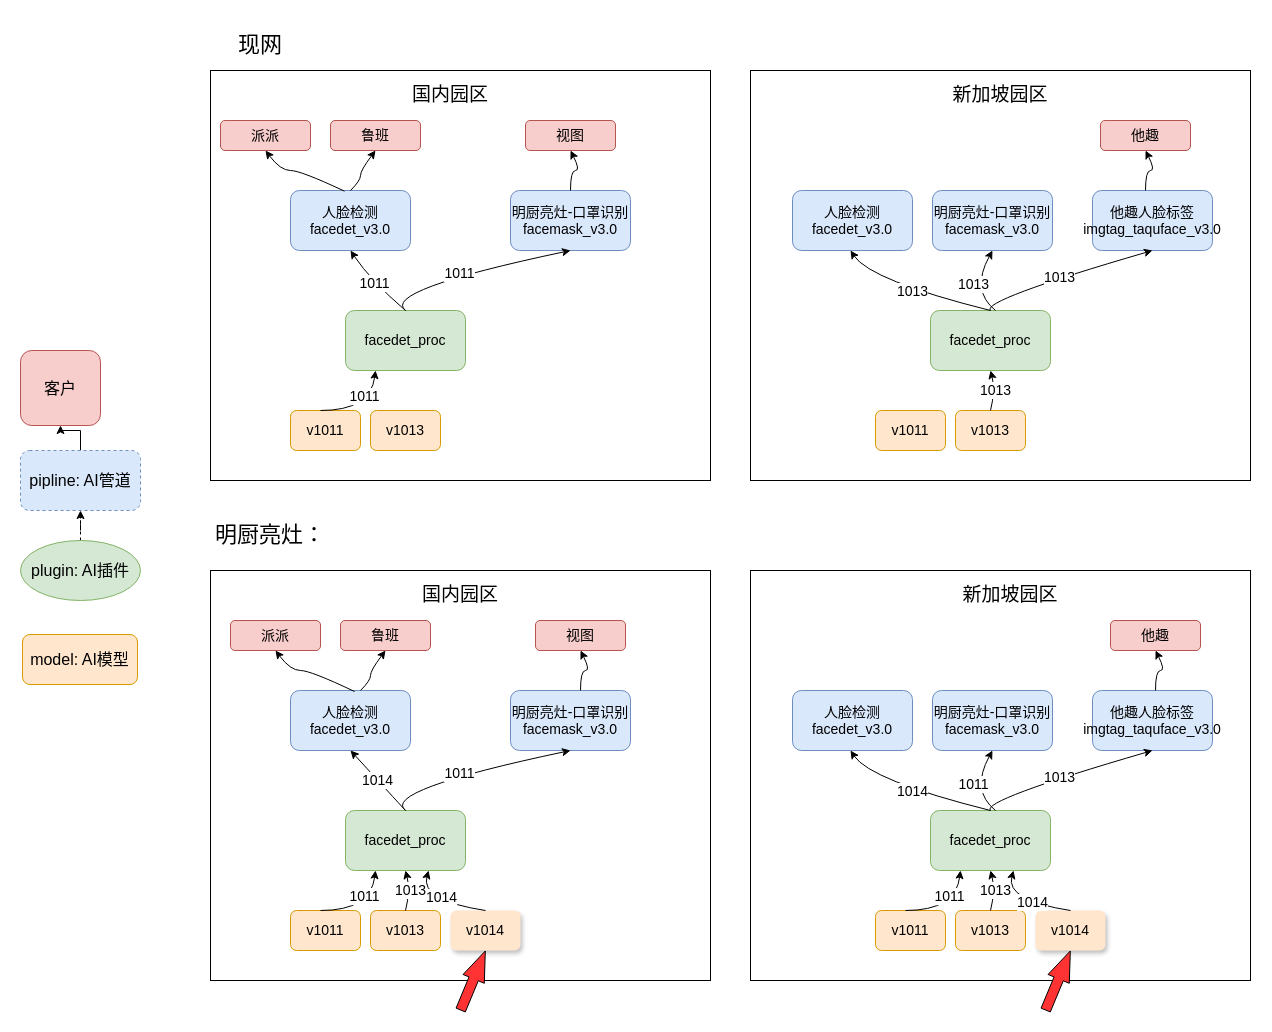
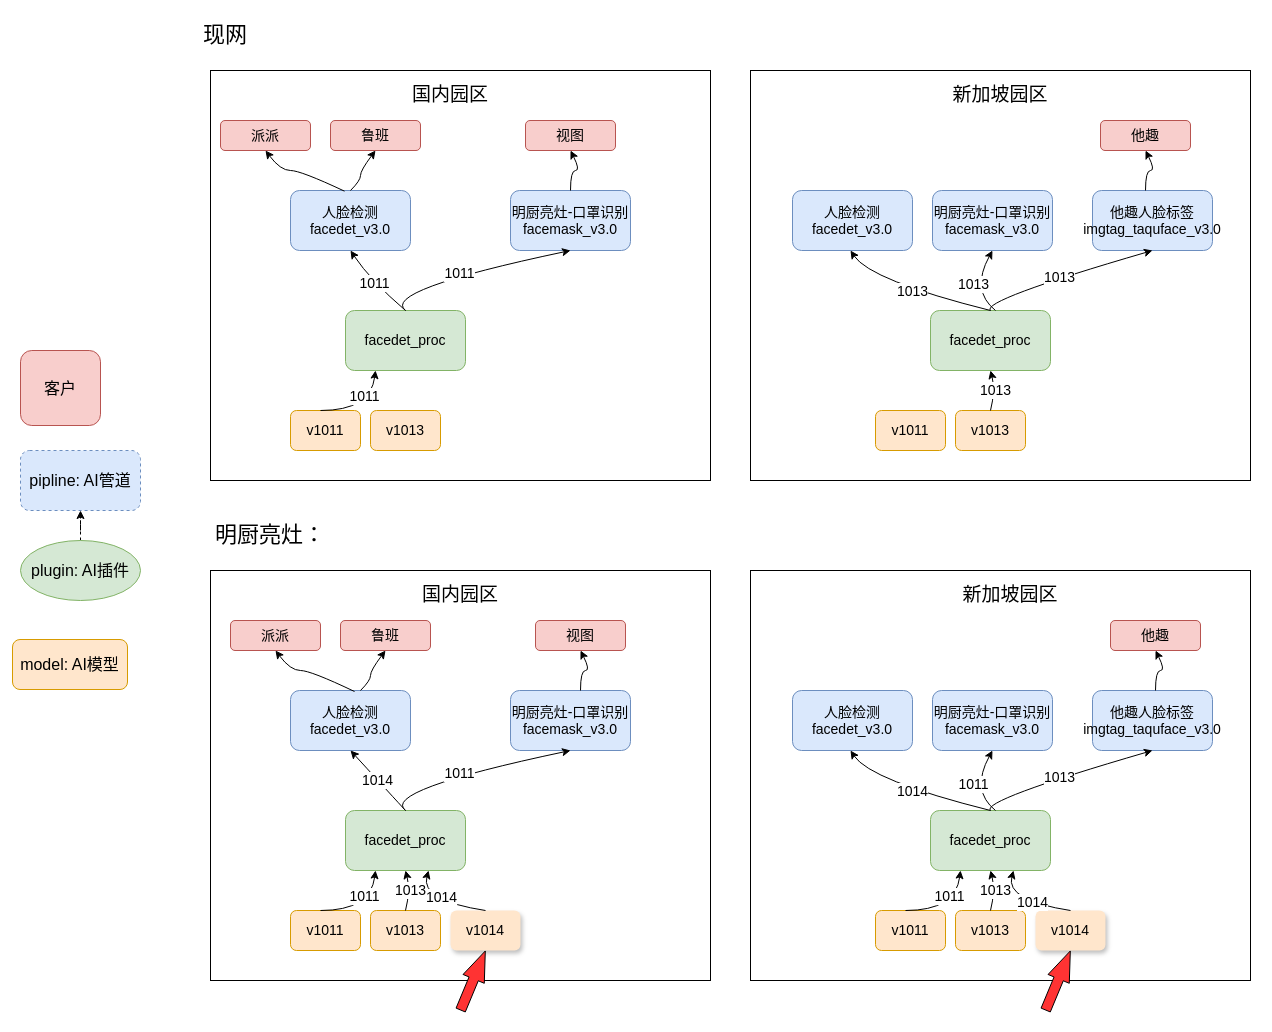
node "现网": moved (261, 46) -> (226, 36)
edge "pipline: AI管道" -> "客户": removed
node "model: AI模型": moved (80, 660) -> (70, 665)
